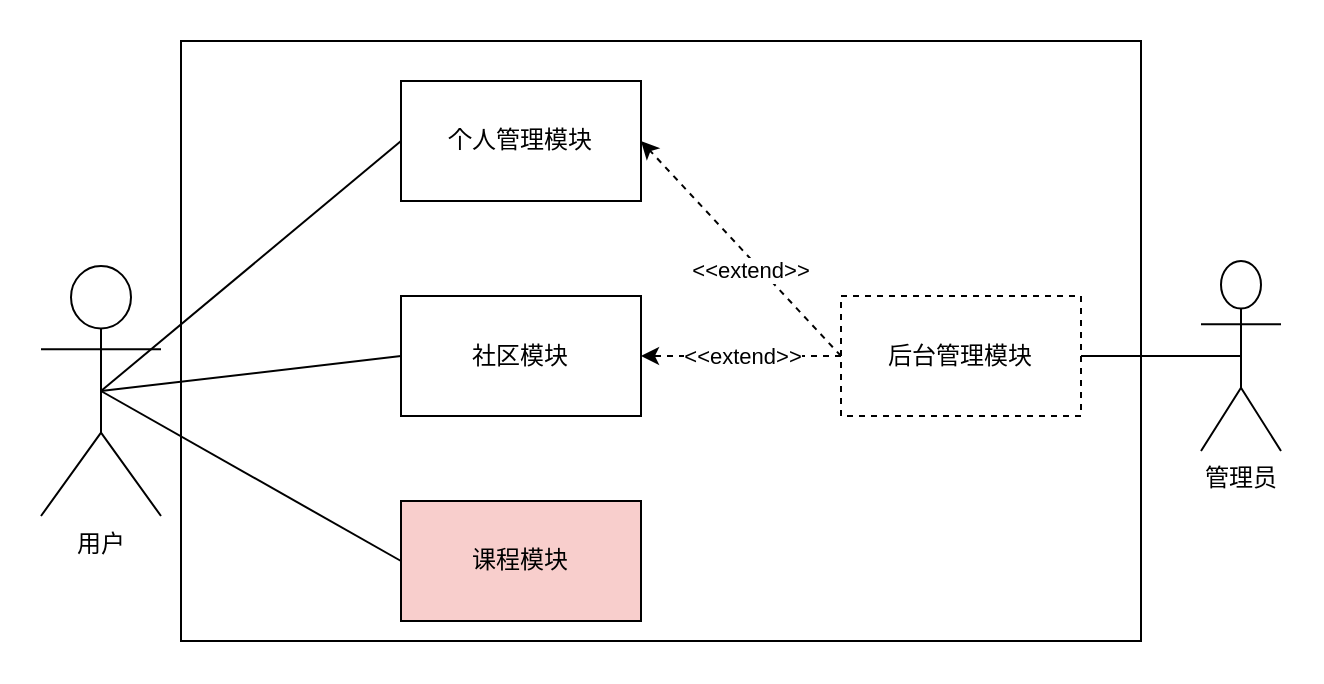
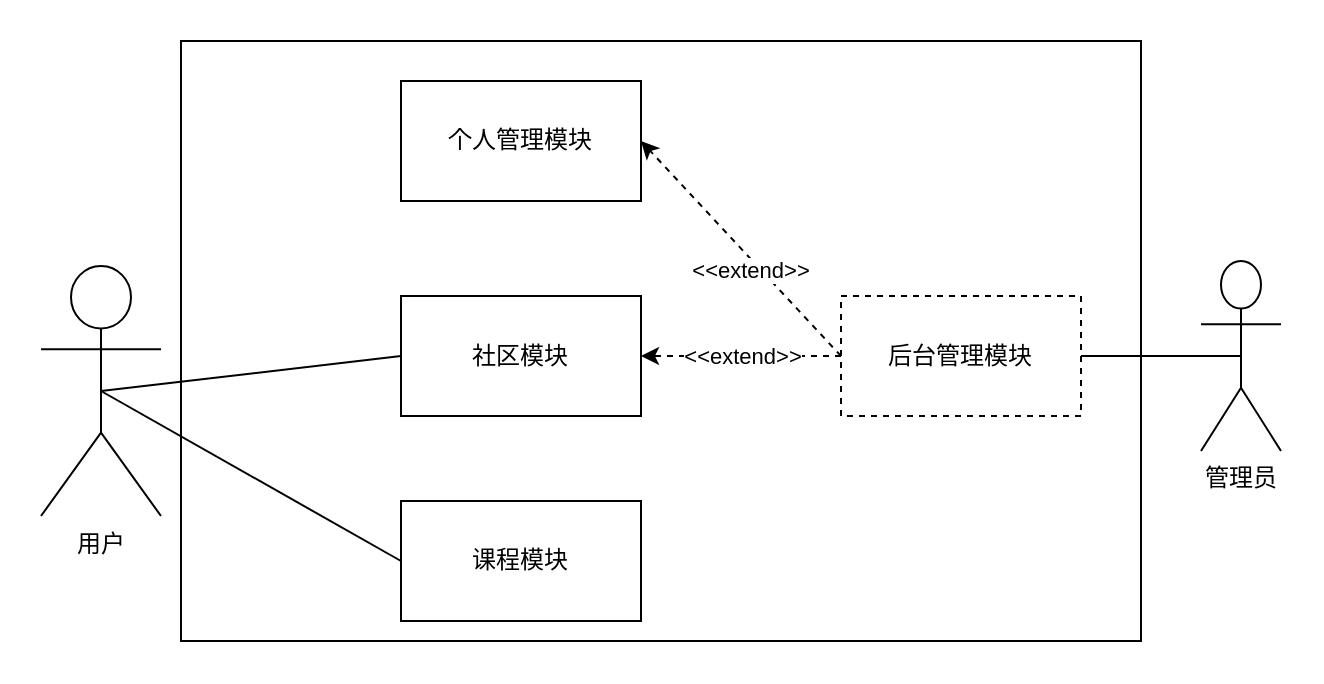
edge "个人管理模块" -- "用户": removed
node "课程模块": fillcolor #f8cecc -> #ffffff
